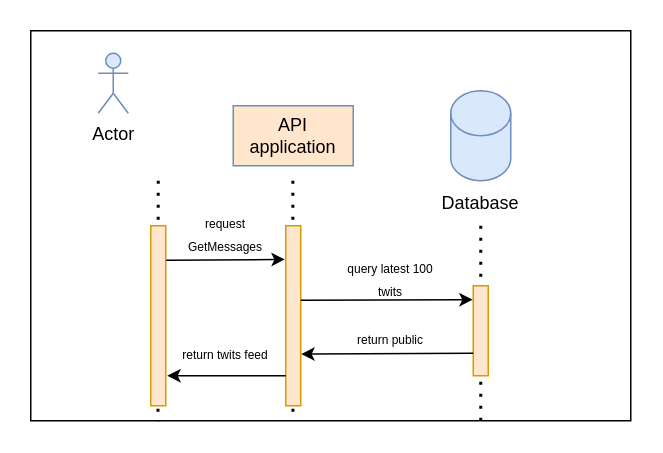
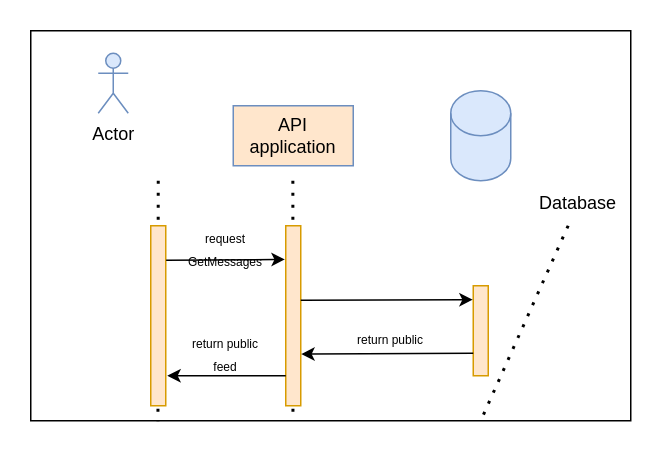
node "Database": moved (481, 203) -> (578, 203)
node "request GetMessages": moved (226, 233) -> (226, 248)
node "query latest 100 twits": removed
node "return twits feed": label "return twits feed" -> "return public feed"
